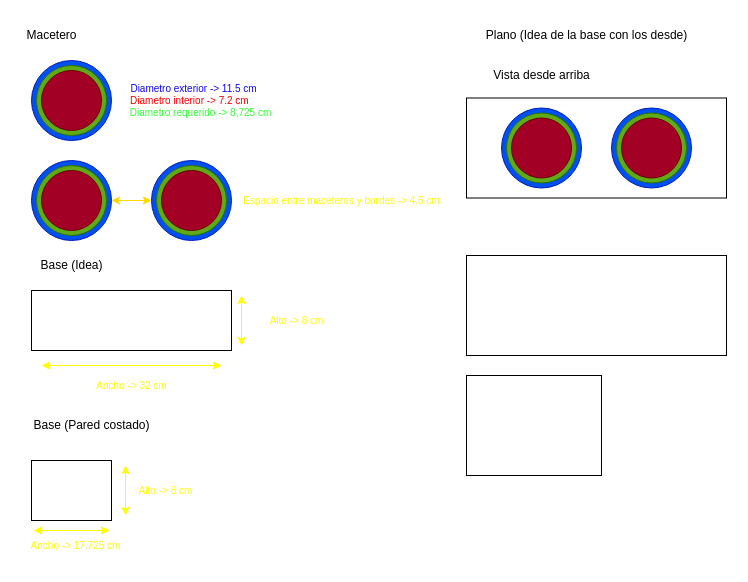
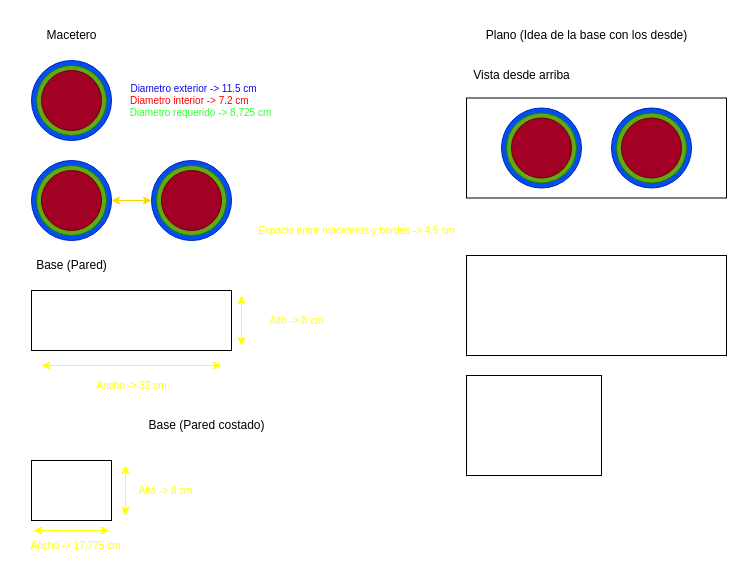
node "Macetero": moved (52, 36) -> (72, 36)
node "Vista desde arriba": moved (542, 76) -> (522, 76)
node "Espacio entre maceteros y bordes -> 4.5 cm": moved (342, 201) -> (357, 231)
node "Base (Idea)": label "Base (Idea)" -> "Base (Pared)"
node "Base (Pared costado)": moved (92, 426) -> (207, 426)
node "Ancho -> 17.725 cm": label "Ancho -> 17.725 cm" -> "Ancho -> 17.775 cm"
